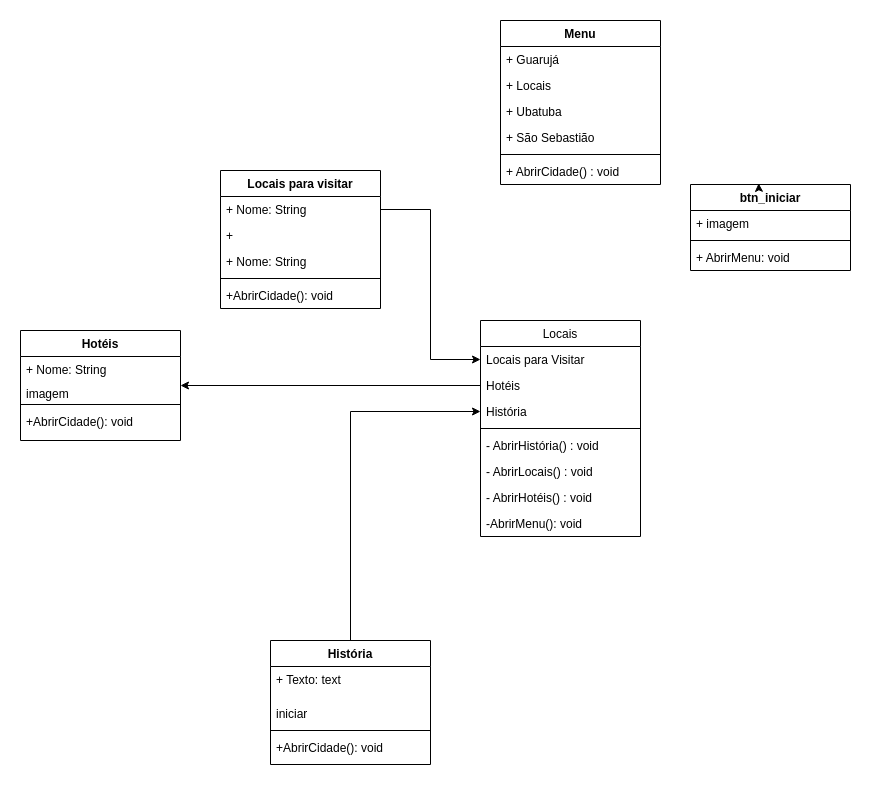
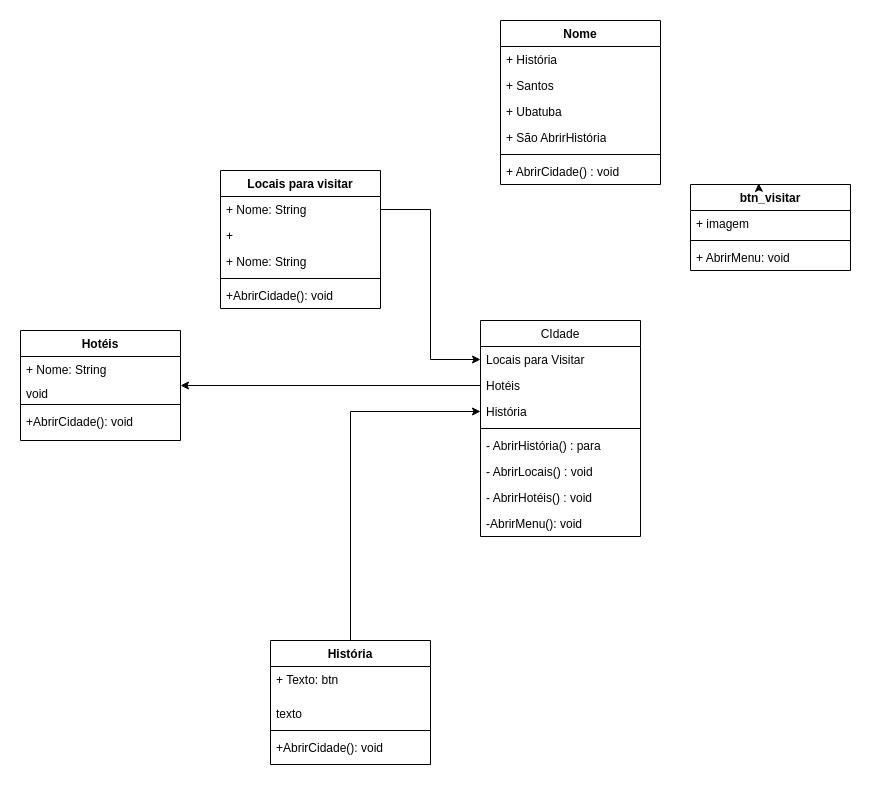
node "Menu": label "Menu" -> "Nome"
node "+ Guarujá": label "+ Guarujá" -> "+ História"
node "+ Locais": label "+ Locais" -> "+ Santos"
node "+ São Sebastião": label "+ São Sebastião" -> "+ São AbrirHistória"
node "btn_iniciar": label "btn_iniciar" -> "btn_visitar"
node "Locais": label "Locais" -> "CIdade"
node "imagem": label "imagem" -> "void"
node "- AbrirHistória() : void": label "- AbrirHistória() : void" -> "- AbrirHistória() : para"
node "+ Texto: text": label "+ Texto: text" -> "+ Texto: btn"
node "iniciar": label "iniciar" -> "texto"
